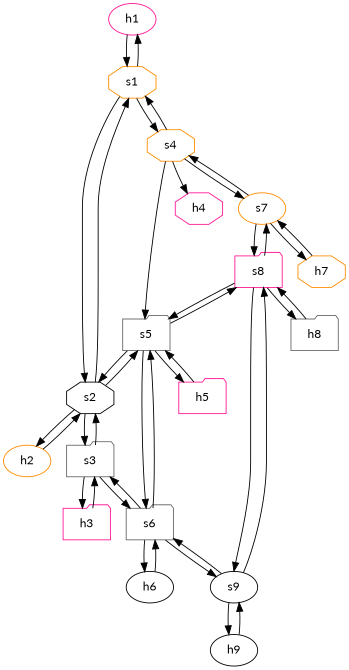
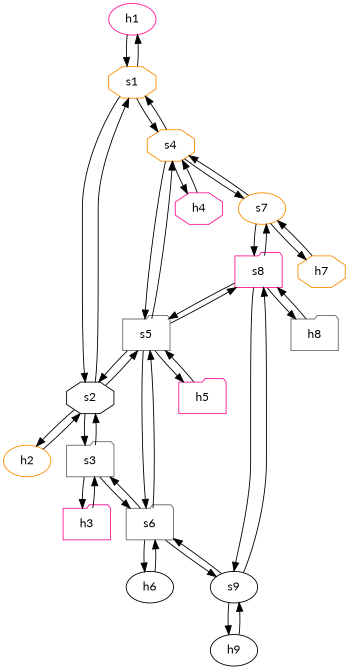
edge "h4" -> "s4": added
edge "s5" -> "s4": added
